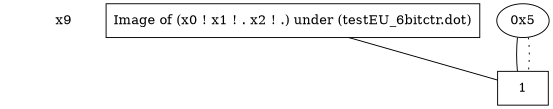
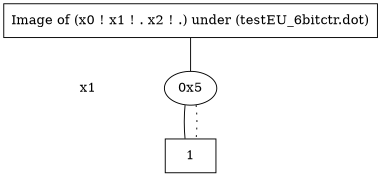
node "x9": label "x9" -> "x1"
edge "Image of (x0 ! x1 ! . x2 ! .) under (testEU_6bitctr.dot)" -- "1": now "Image of (x0 ! x1 ! . x2 ! .) under (testEU_6bitctr.dot)" -- "0x5"
